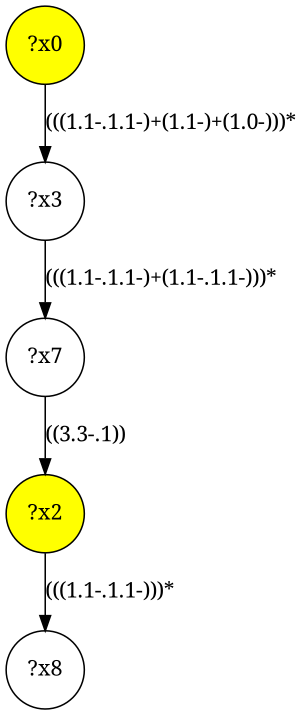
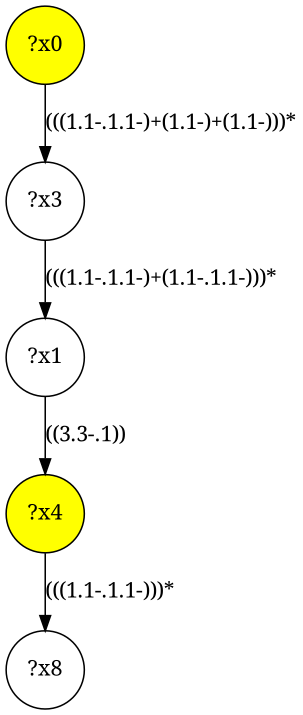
edge "?x0" -> "?x3": label "(((1.1-.1.1-)+(1.1-)+(1.0-)))*" -> "(((1.1-.1.1-)+(1.1-)+(1.1-)))*"
node "?x7": label "?x7" -> "?x1"
node "?x2": label "?x2" -> "?x4"
